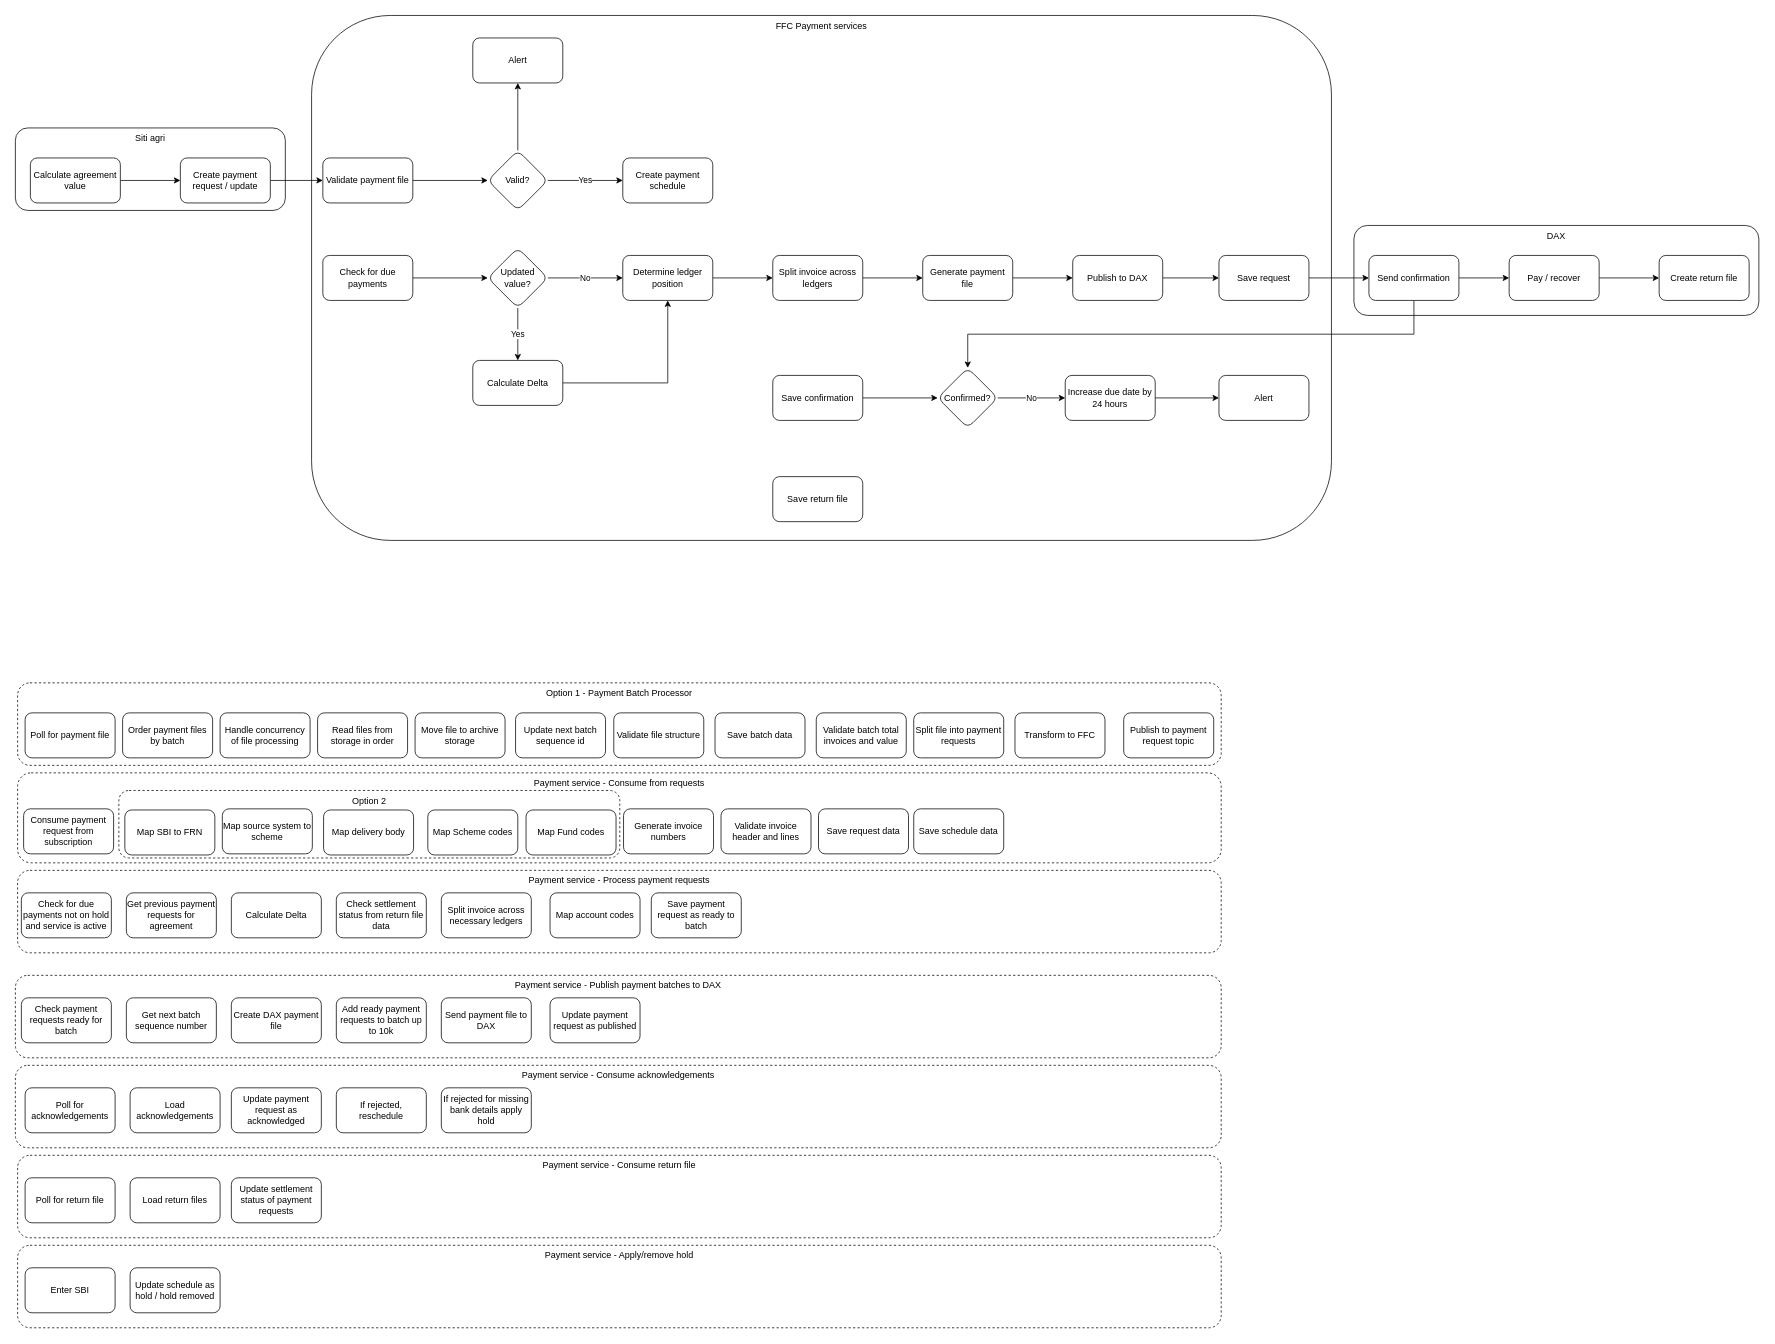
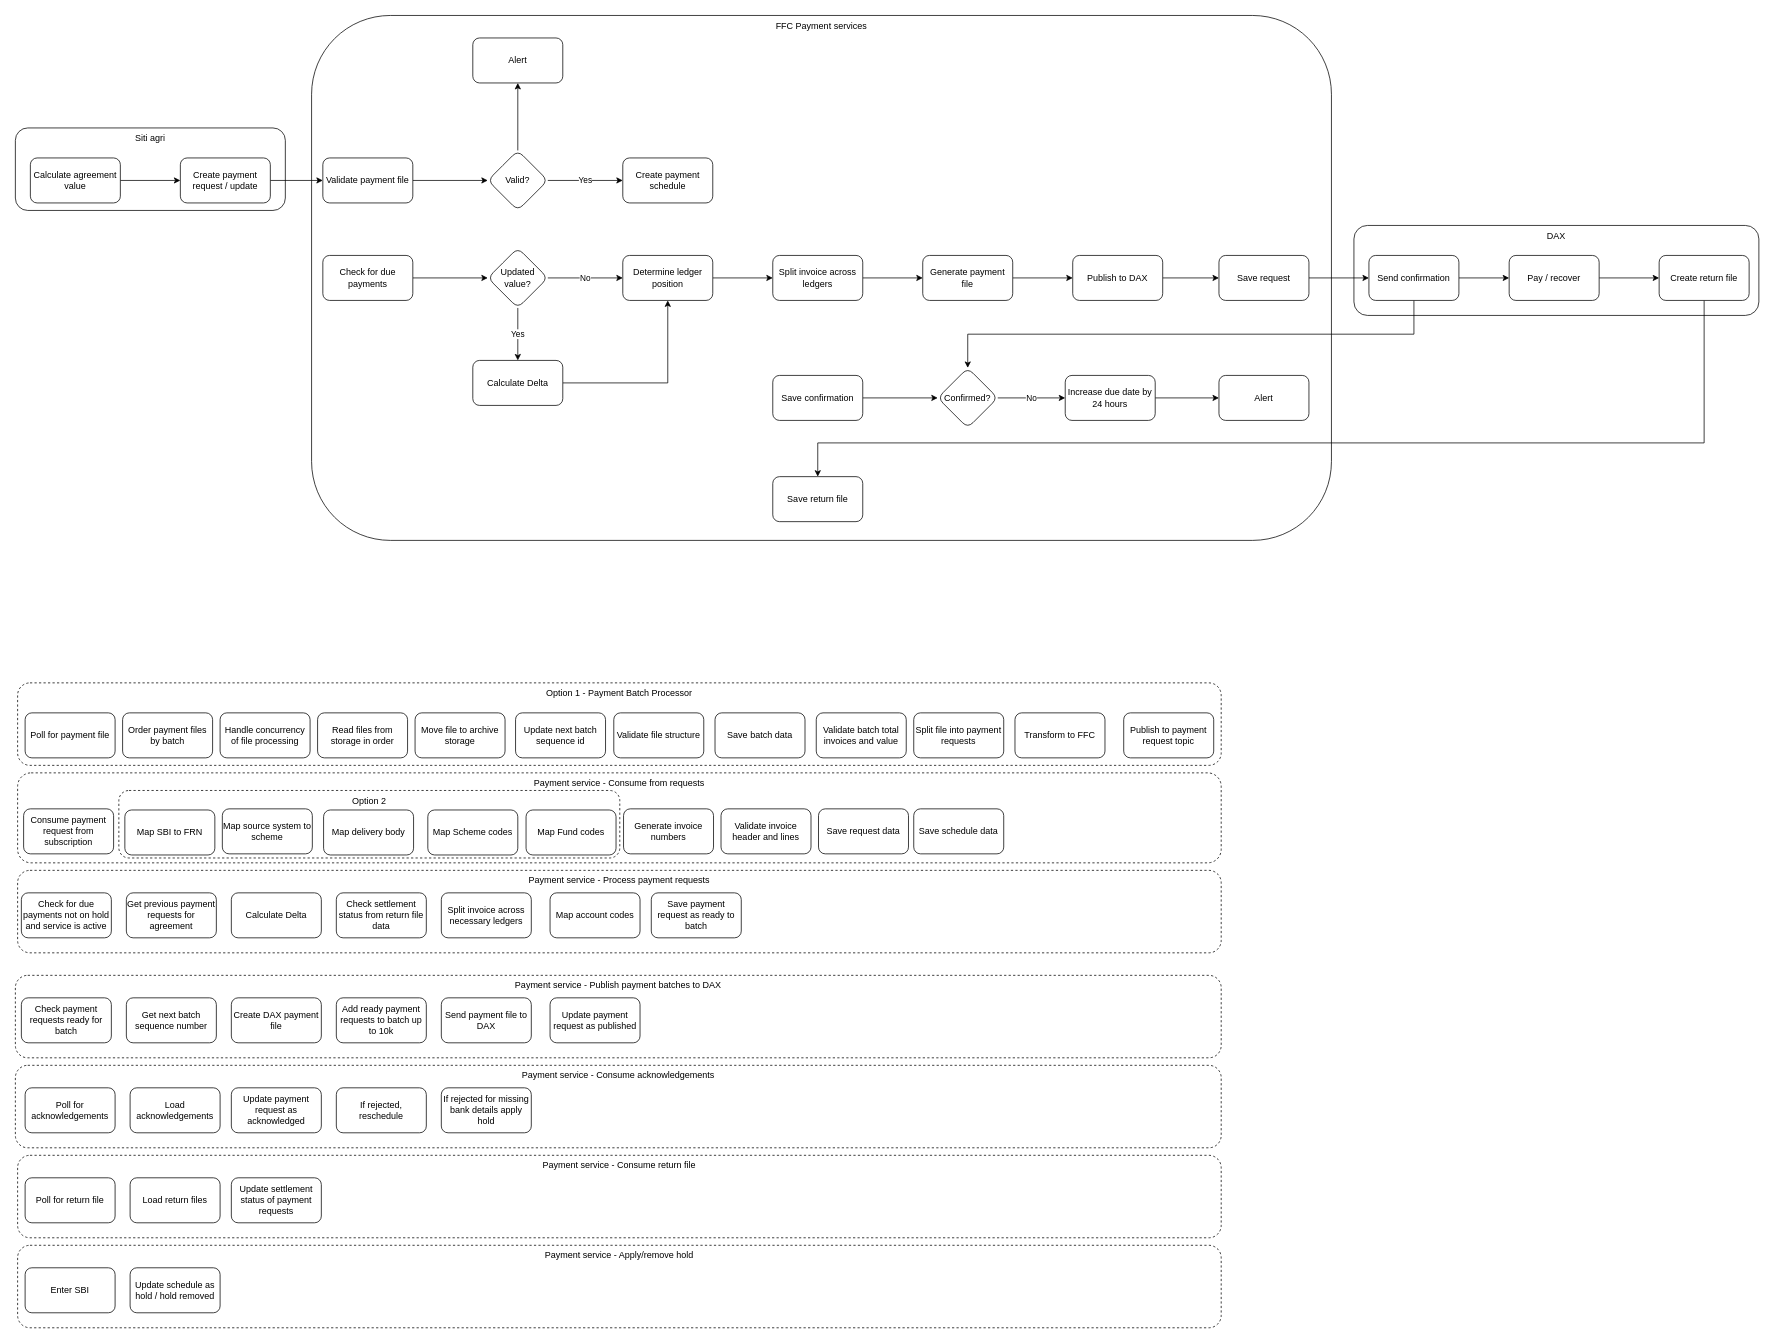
edge "Create return file" -> "Save return file": added
